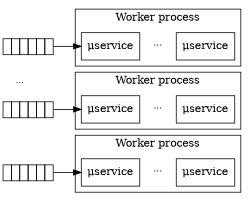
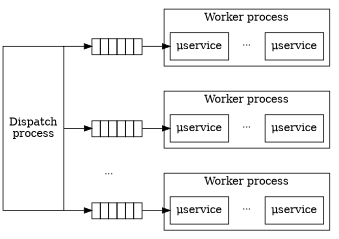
node "Dispatch process": added
